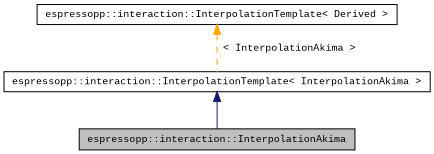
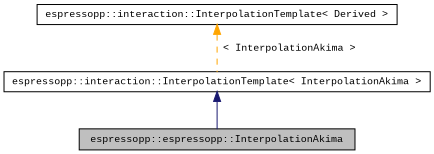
node "espressopp::interaction::InterpolationAkima": label "espressopp::interaction::InterpolationAkima" -> "espressopp::espressopp::InterpolationAkima"
